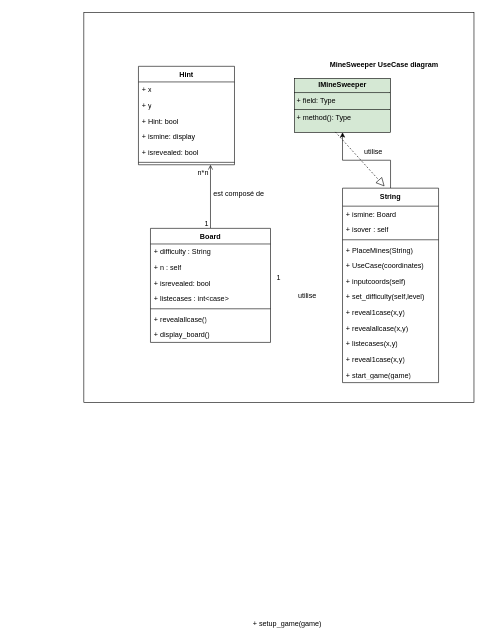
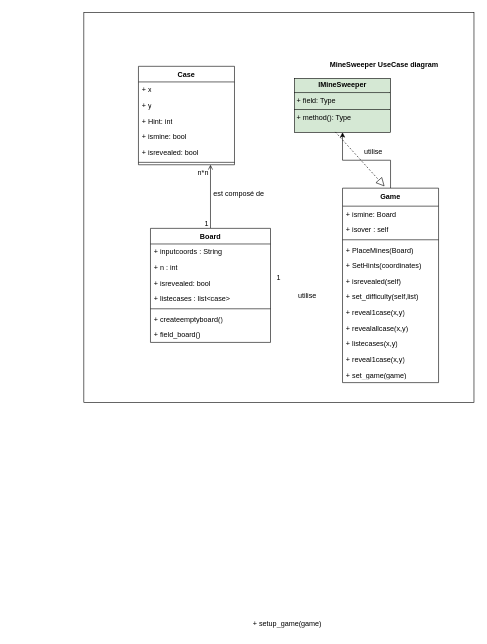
node "Hint": label "Hint" -> "Case"
node "+ Hint: bool": label "+ Hint: bool" -> "+ Hint: int"
node "+ ismine: display": label "+ ismine: display" -> "+ ismine: bool"
node "String": label "String" -> "Game"
node "+ PlaceMines(String)": label "+ PlaceMines(String)" -> "+ PlaceMines(Board)"
node "+ difficulty : String": label "+ difficulty : String" -> "+ inputcoords : String"
node "+ UseCase(coordinates)": label "+ UseCase(coordinates)" -> "+ SetHints(coordinates)"
node "+ n : self": label "+ n : self" -> "+ n : int"
node "+ inputcoords(self)": label "+ inputcoords(self)" -> "+ isrevealed(self)"
node "+ listecases : int<case>": label "+ listecases : int<case>" -> "+ listecases : list<case>"
node "+ set_difficulty(self,level)": label "+ set_difficulty(self,level)" -> "+ set_difficulty(self,list)"
node "+ revealallcase()": label "+ revealallcase()" -> "+ createemptyboard()"
node "+ display_board()": label "+ display_board()" -> "+ field_board()"
node "+ start_game(game)": label "+ start_game(game)" -> "+ set_game(game)"
